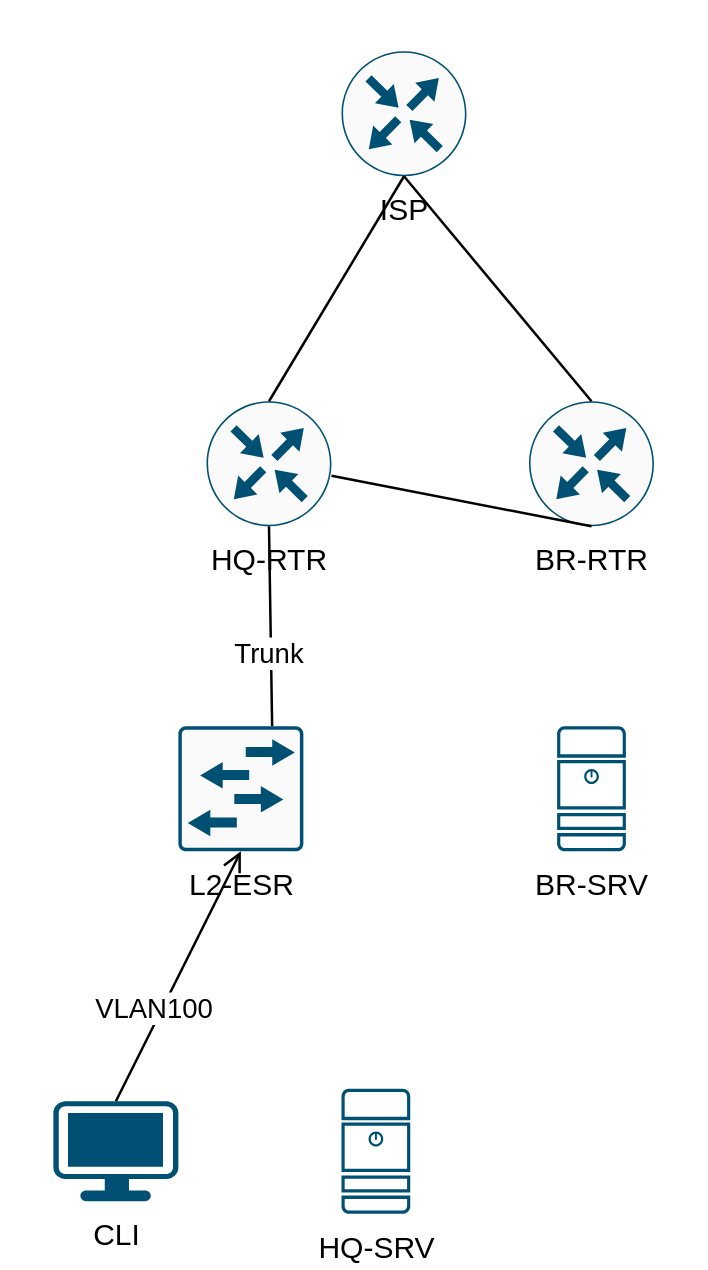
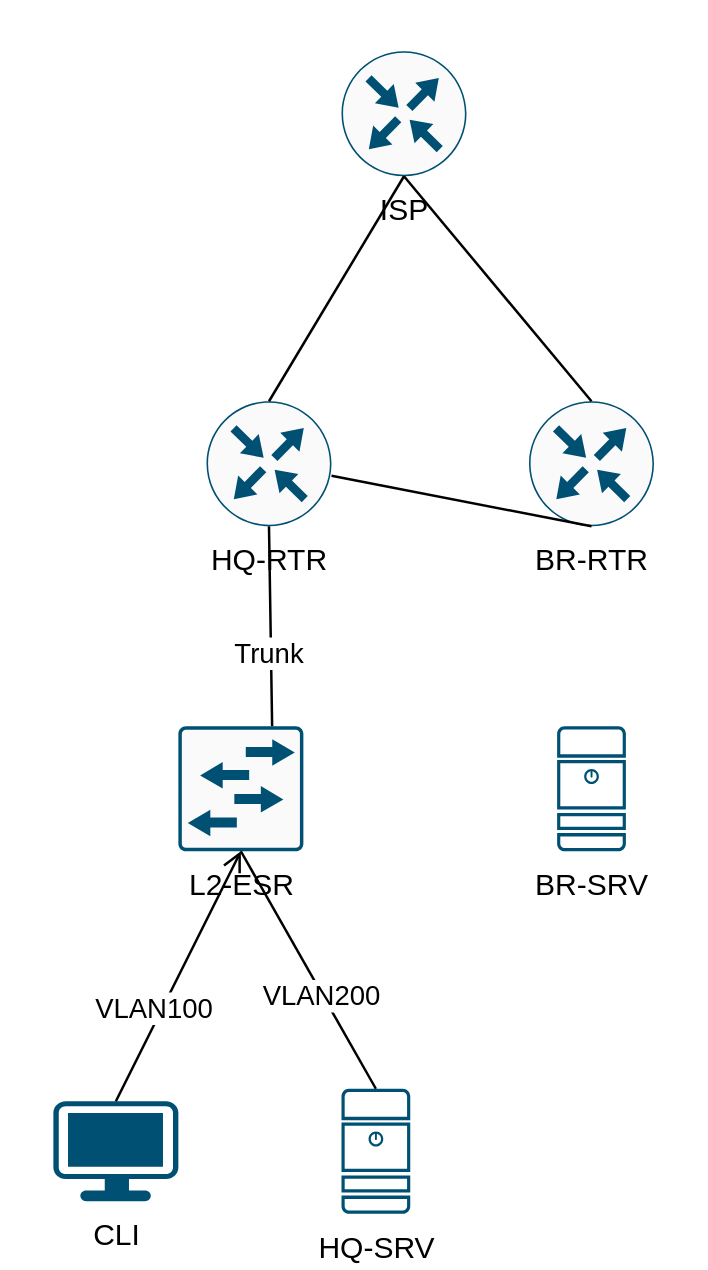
edge "L2-ESR" -- "HQ-SRV": added, label "VLAN200"
